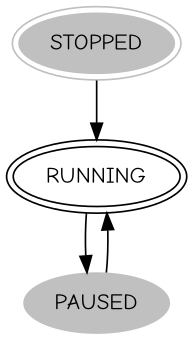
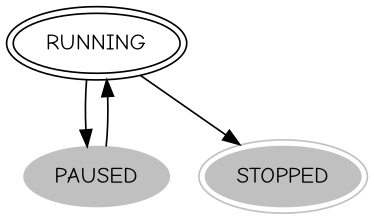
edge "STOPPED" -> "RUNNING": reversed
